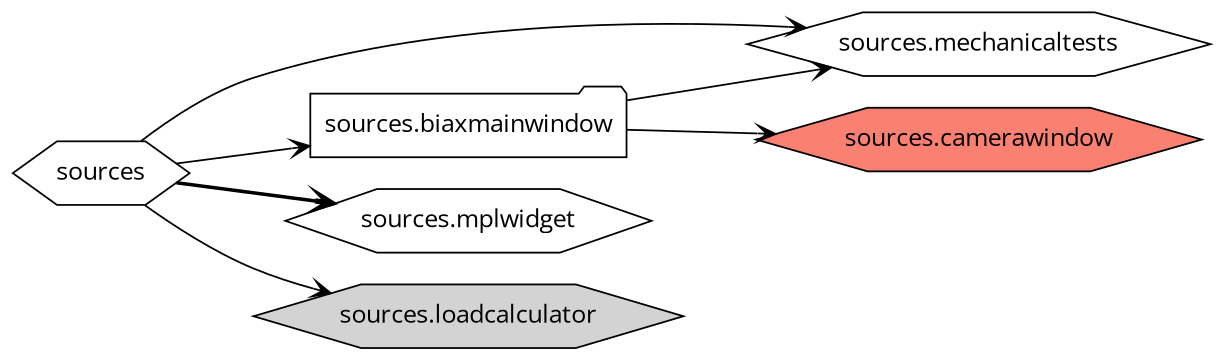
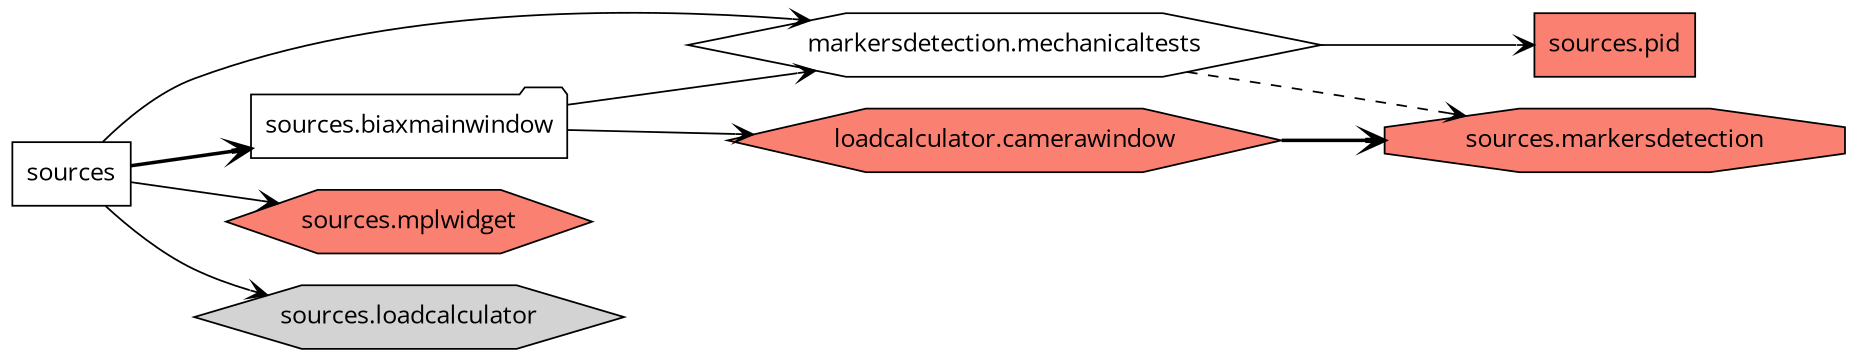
node "sources.mechanicaltests": label "sources.mechanicaltests" -> "markersdetection.mechanicaltests"
node "sources.pid": added
node "sources.camerawindow": label "sources.camerawindow" -> "loadcalculator.camerawindow"
node "sources.markersdetection": added
edge "sources" -> "sources.biaxmainwindow": style solid -> bold
node "sources": shape hexagon -> box
edge "sources" -> "sources.mplwidget": style bold -> solid
node "sources.mplwidget": fillcolor white -> salmon
